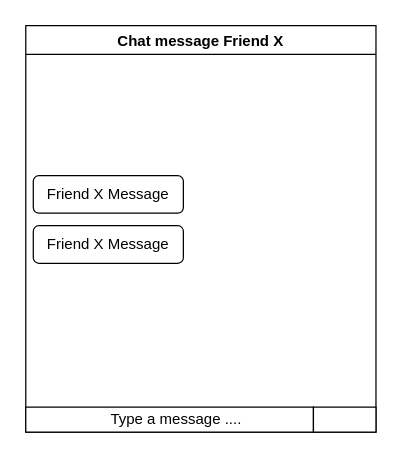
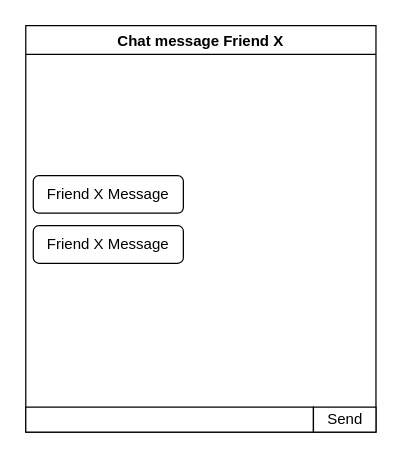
node "Type a message ....": removed
node "Send": added
